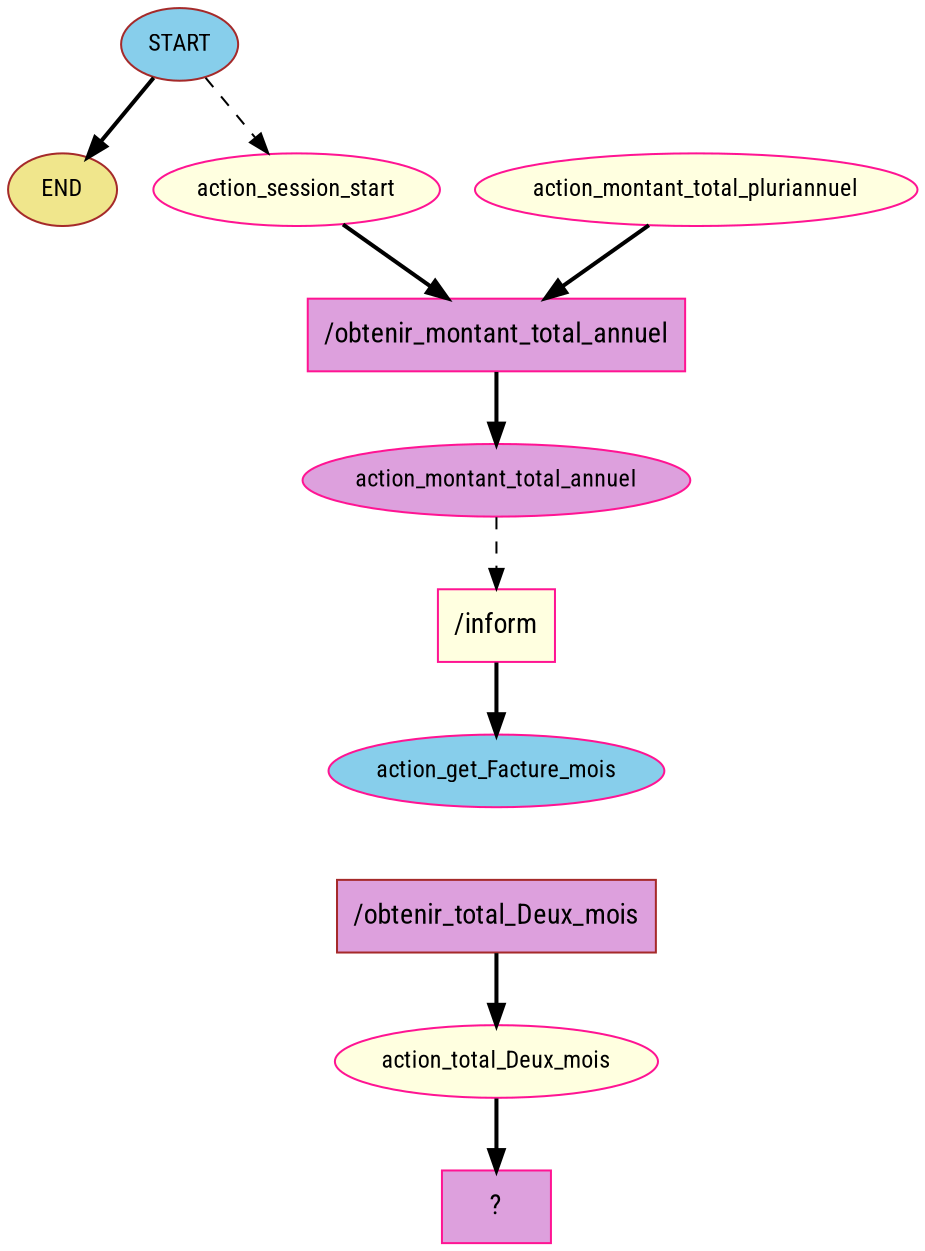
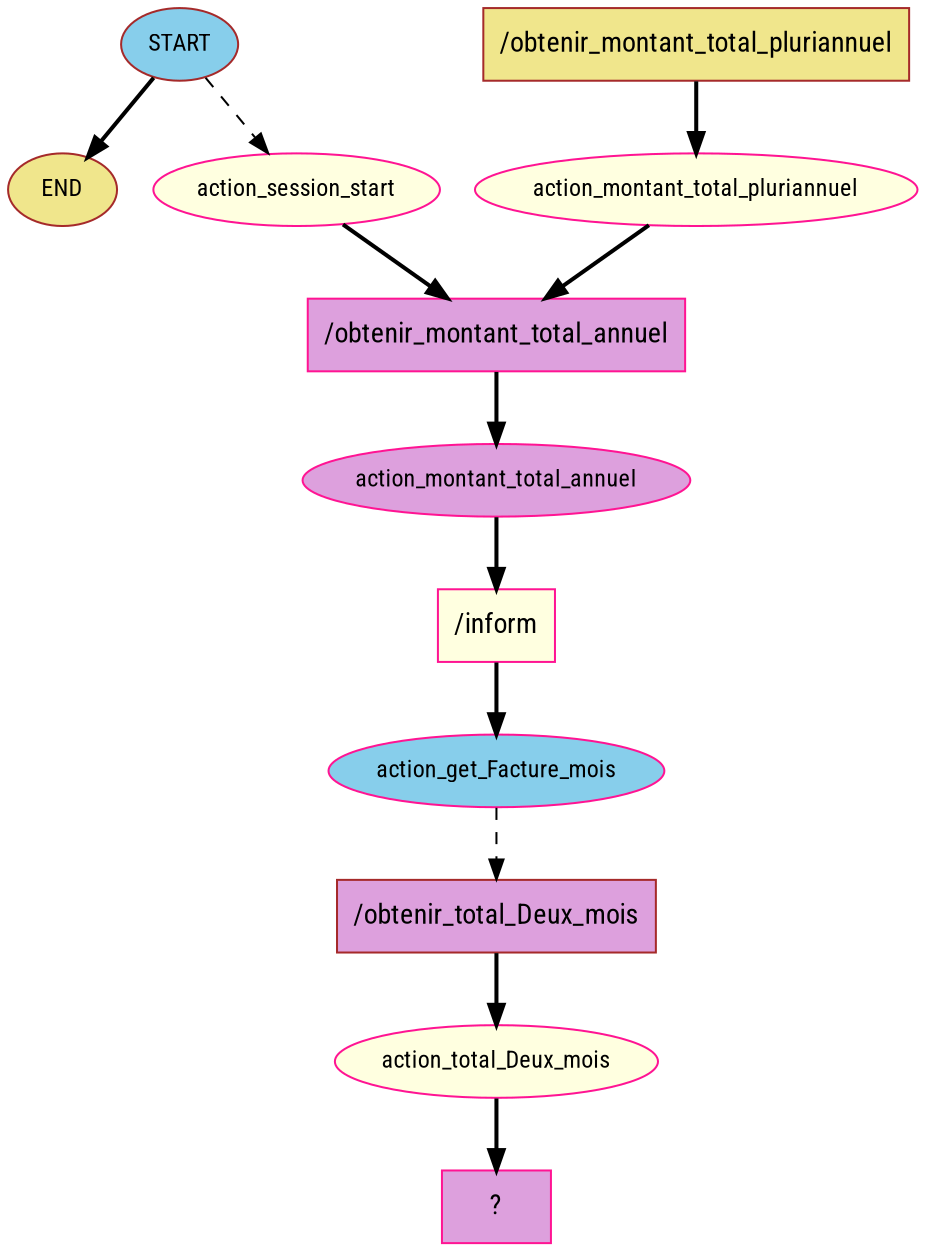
node "/obtenir_montant_total_pluriannuel": added
edge "action_montant_total_annuel" -> "/inform": style dashed -> bold
edge "action_get_Facture_mois" -> "/obtenir_total_Deux_mois": added
